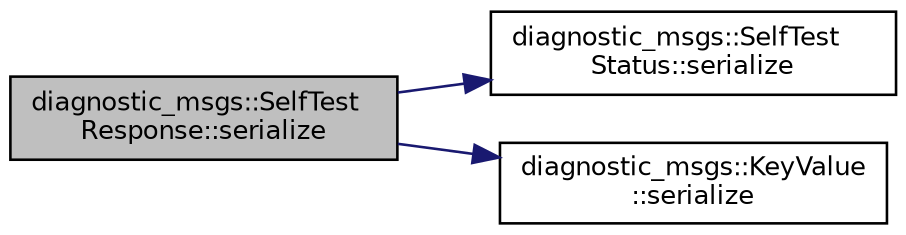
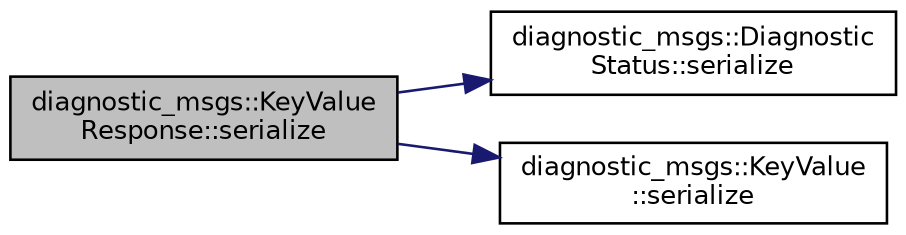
node "diagnostic_msgs::SelfTest Status::serialize": label "diagnostic_msgs::SelfTest Status::serialize" -> "diagnostic_msgs::Diagnostic Status::serialize"
node "diagnostic_msgs::SelfTest Response::serialize": label "diagnostic_msgs::SelfTest Response::serialize" -> "diagnostic_msgs::KeyValue Response::serialize"
